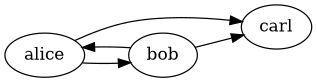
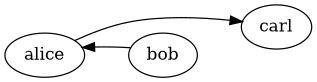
edge "bob" -> "carl": removed
edge "alice" -> "bob": removed
